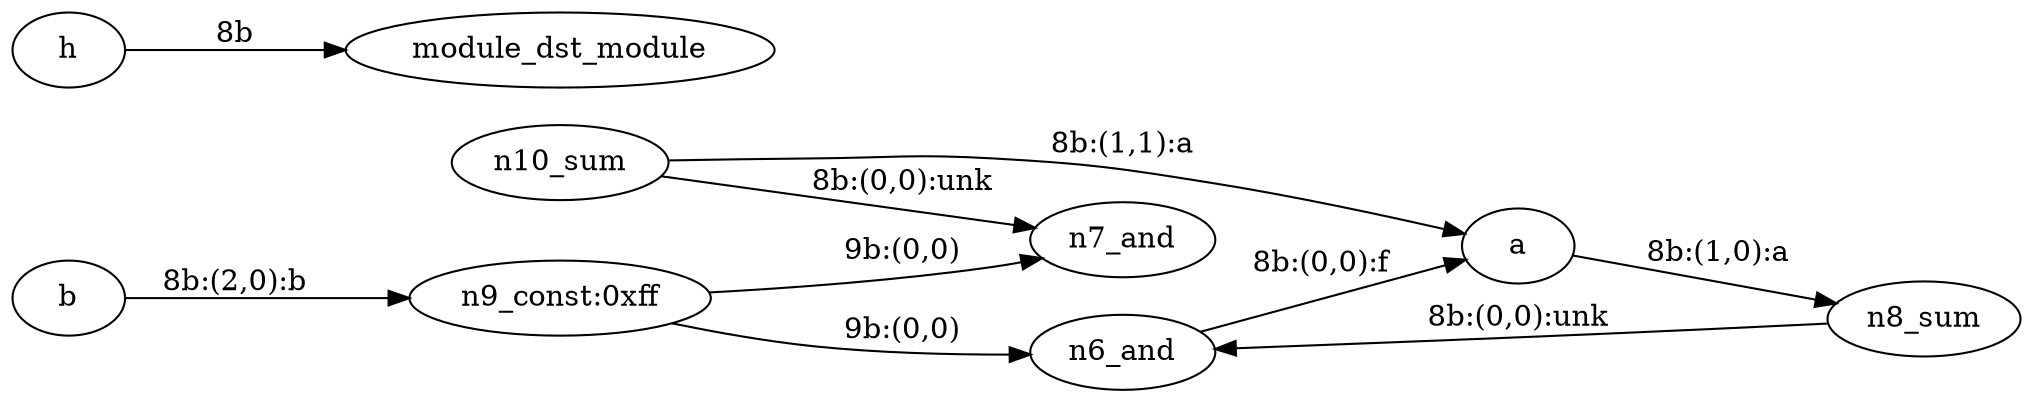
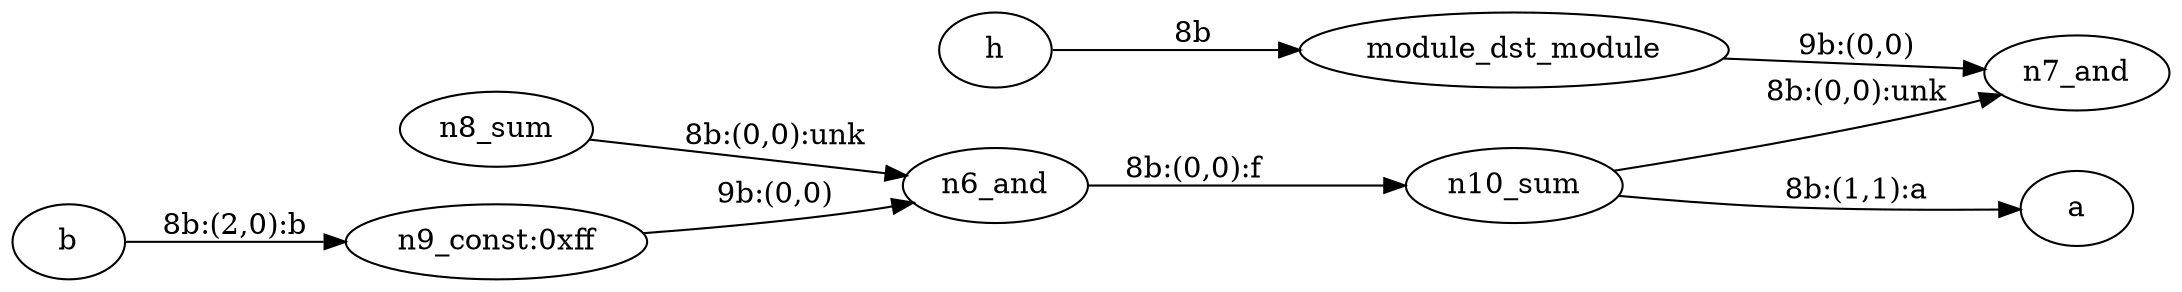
edge "a" -> "n8_sum": removed, label "8b:(1,0):a"
edge "n9_const:0xff" -> "n7_and": now "module_dst_module" -> "n7_and"
edge "n6_and" -> "a": now "n6_and" -> "n10_sum"
